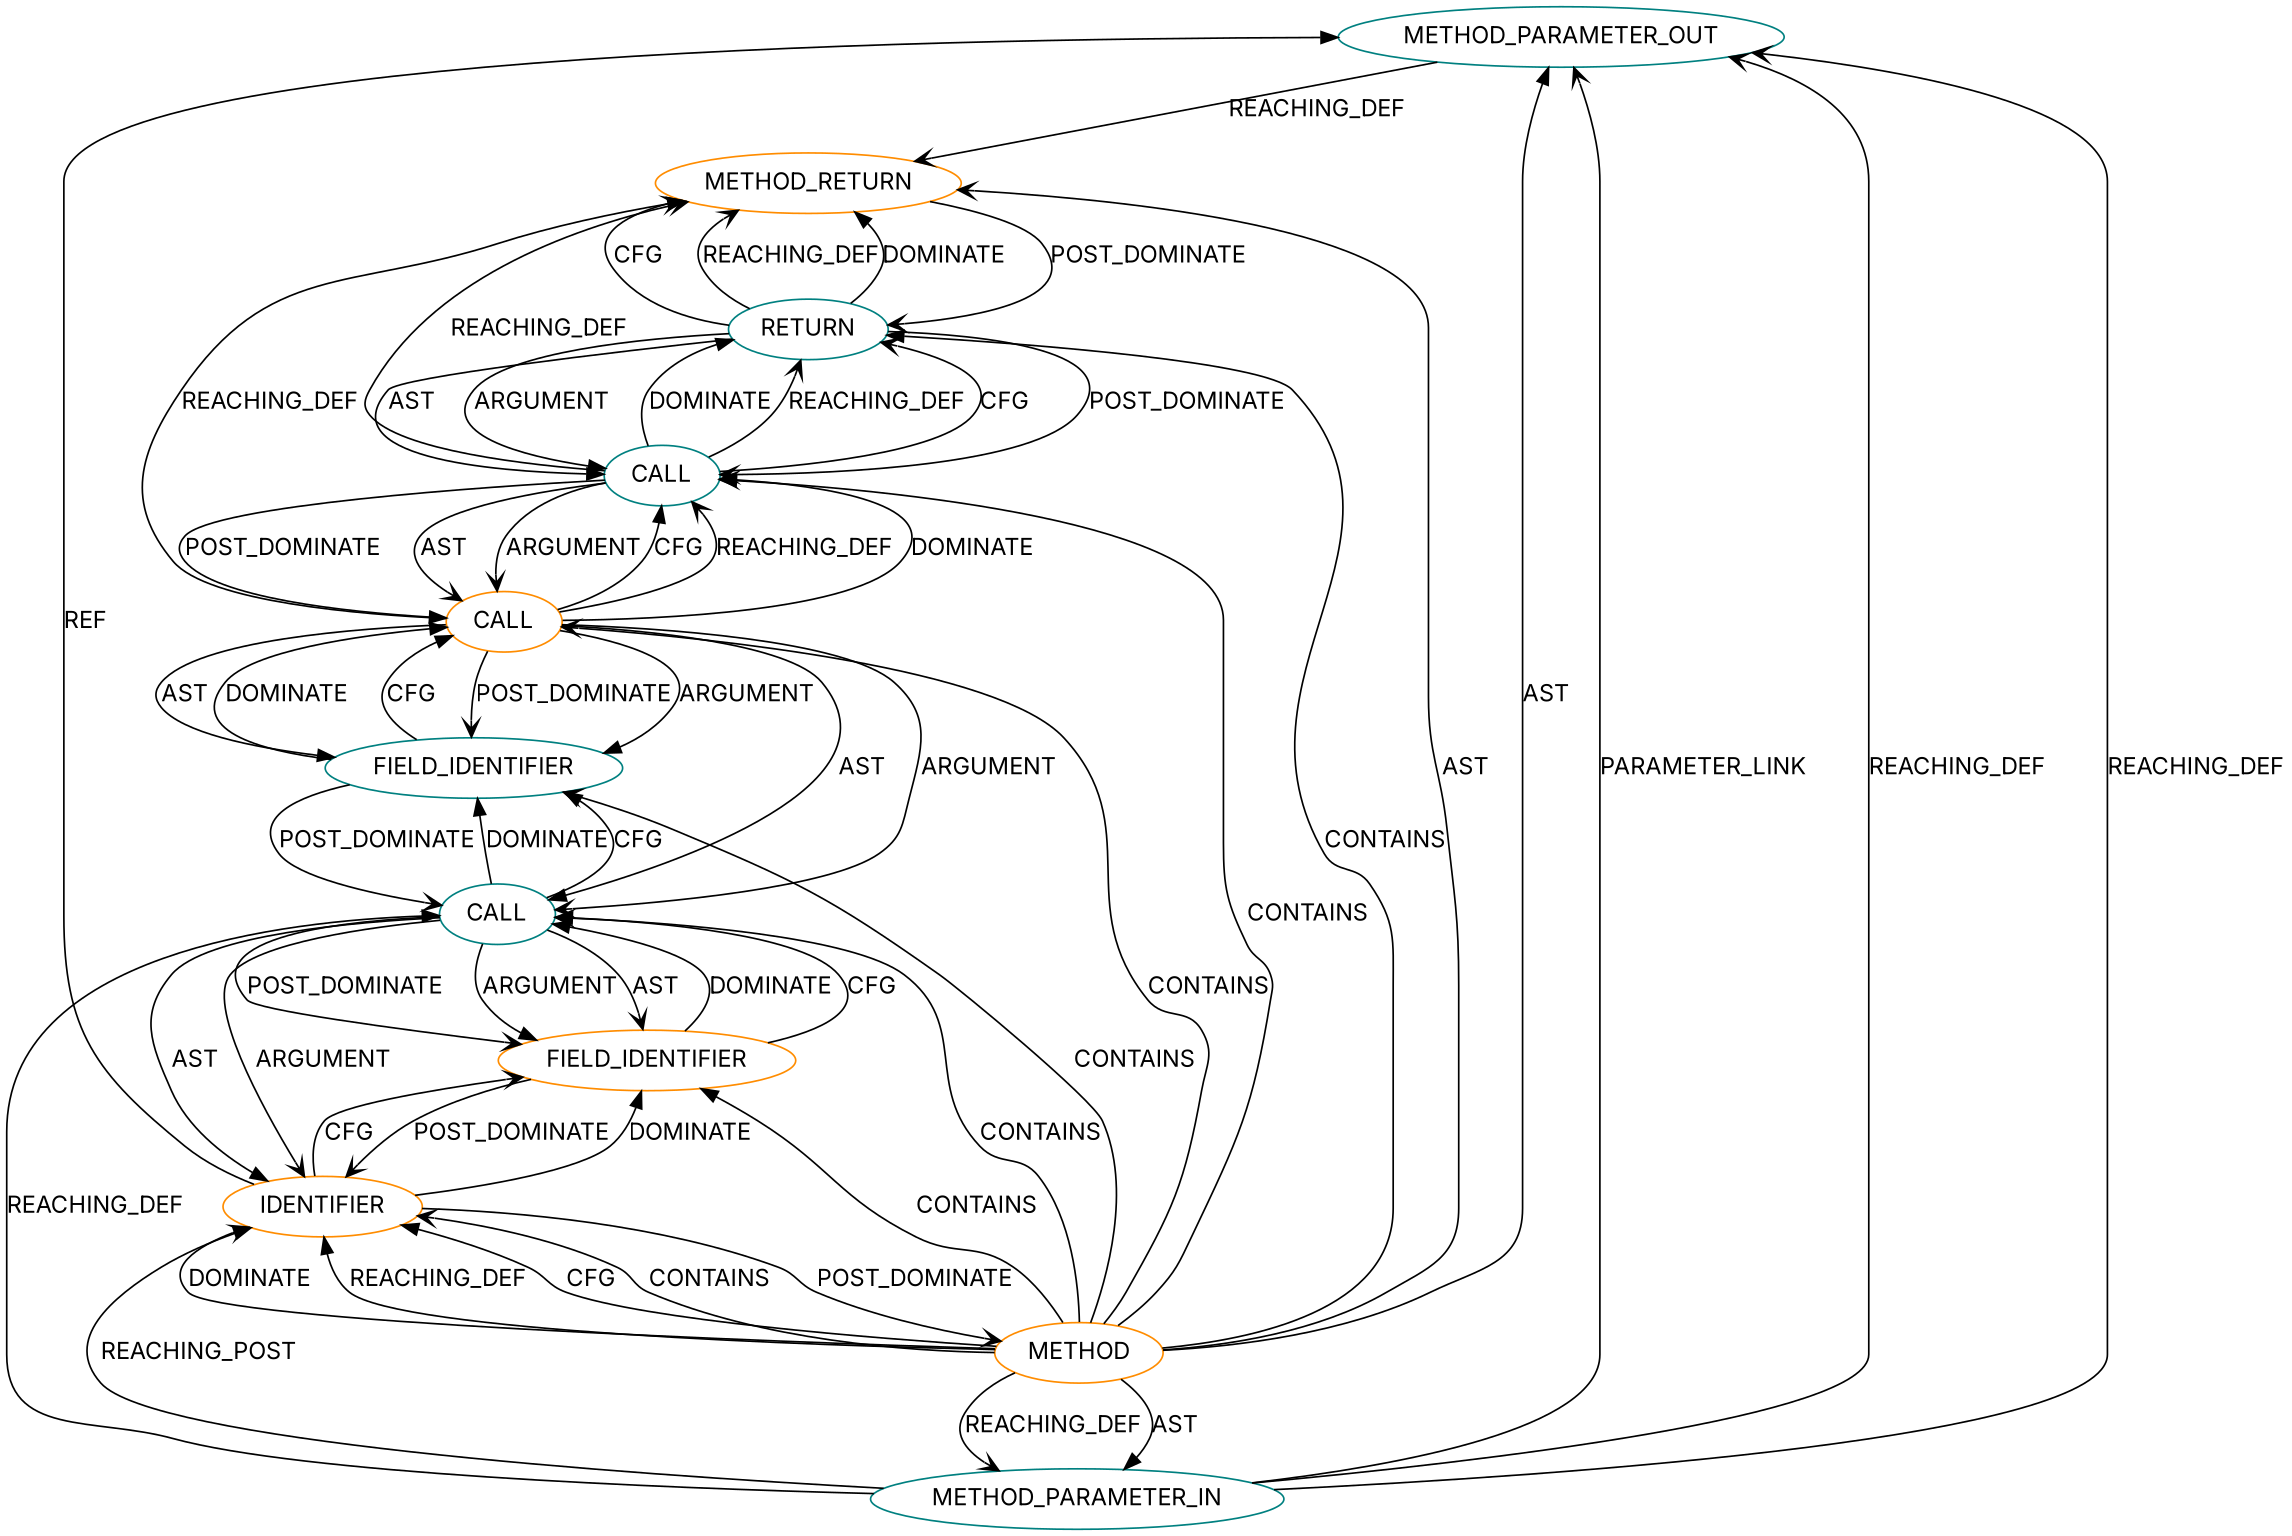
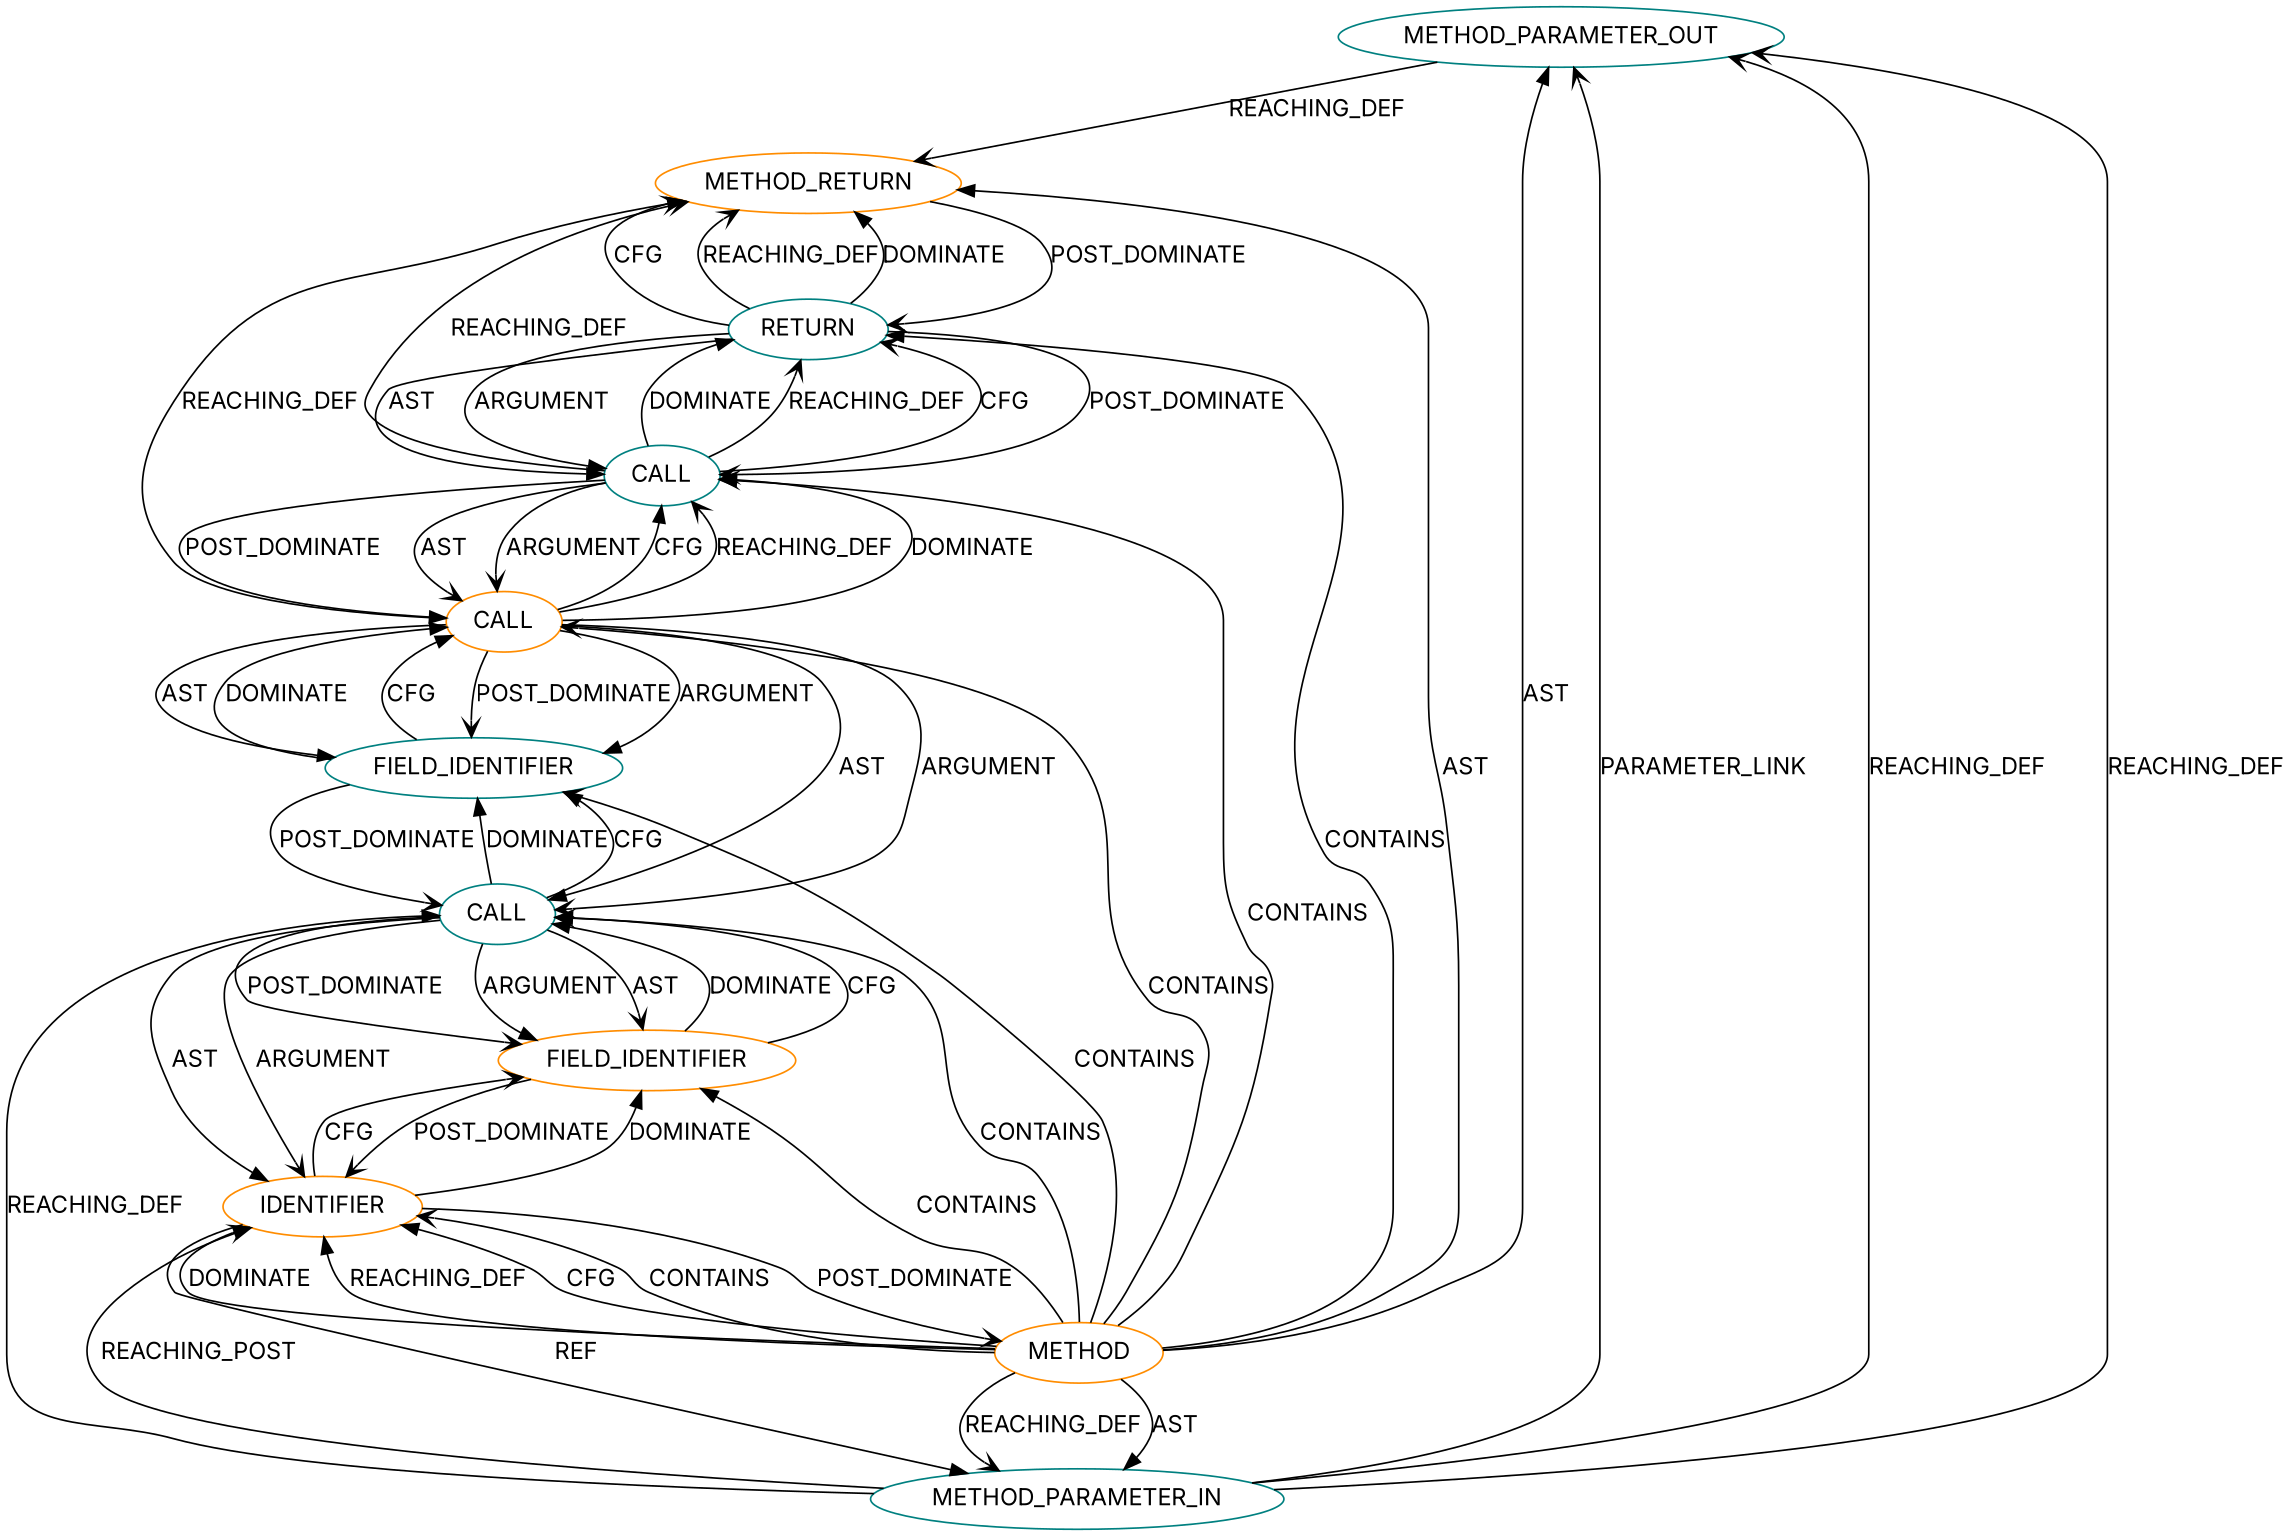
edge "IDENTIFIER" -> "METHOD_PARAMETER_OUT": now "IDENTIFIER" -> "METHOD_PARAMETER_IN"
edge "METHOD" -> "METHOD_RETURN": arrowhead vee -> normal
